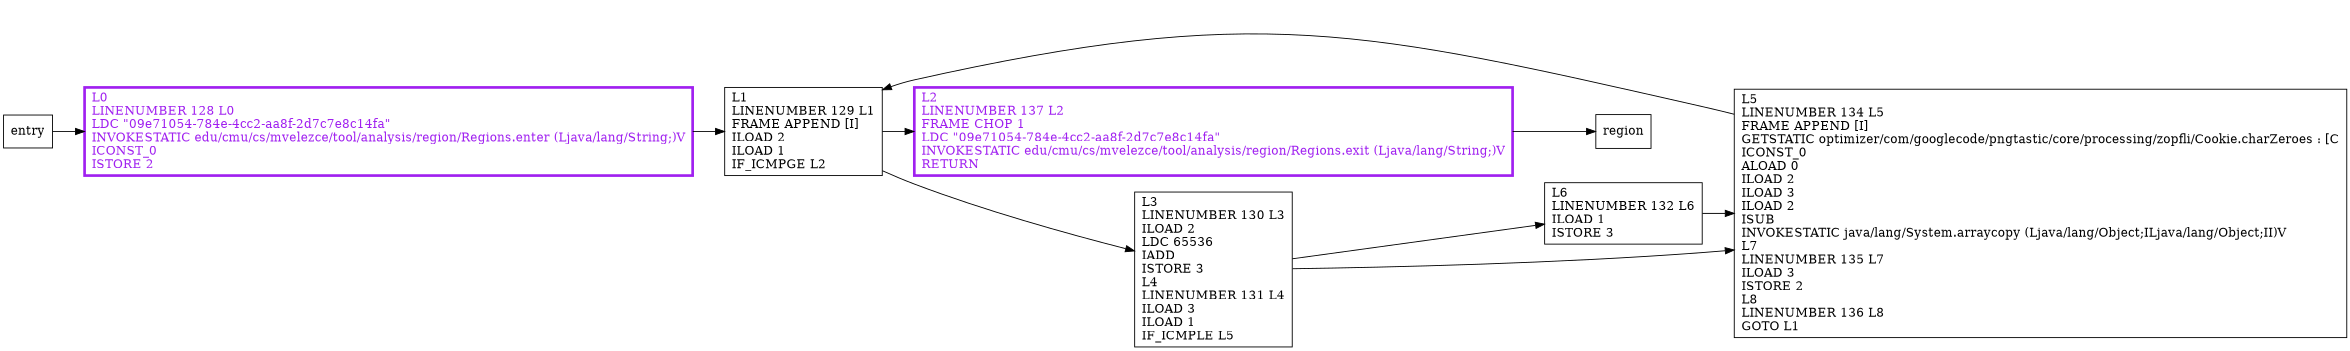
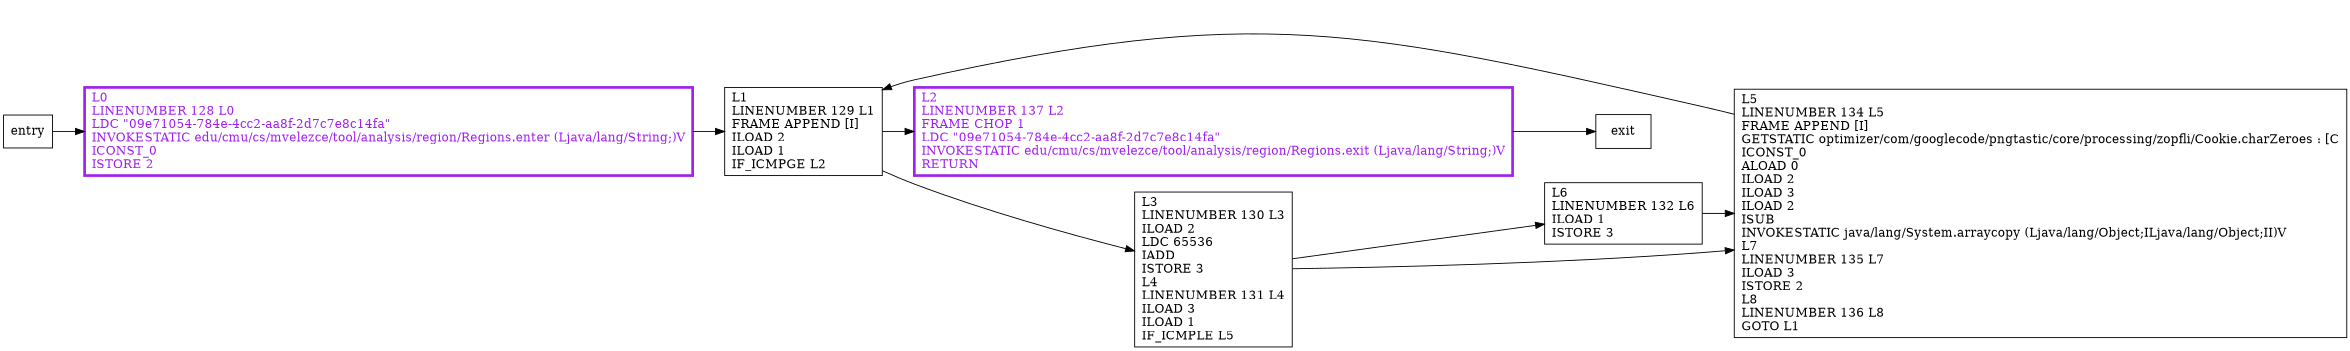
node "region": label "region" -> "exit"
